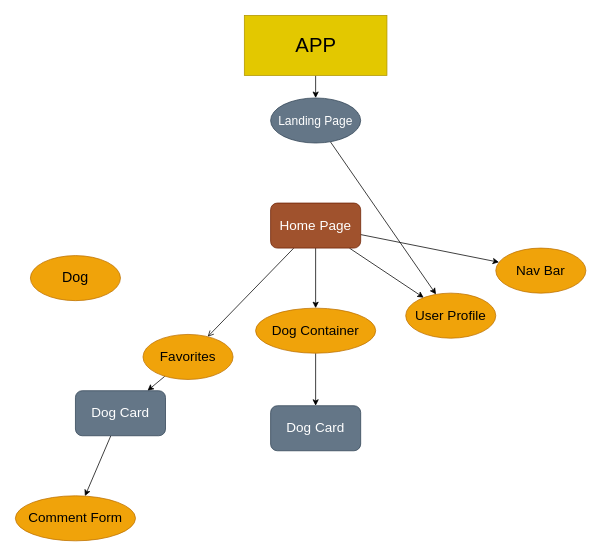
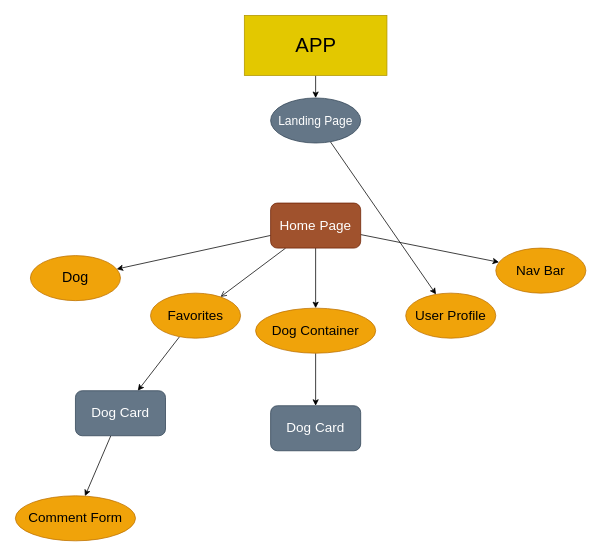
edge "Home Page" -> "User Profile": now "Home Page" -> "Dog"
node "Favorites": moved (188, 357) -> (195, 315)
